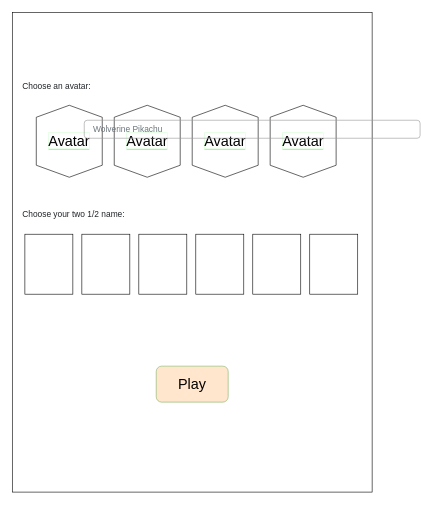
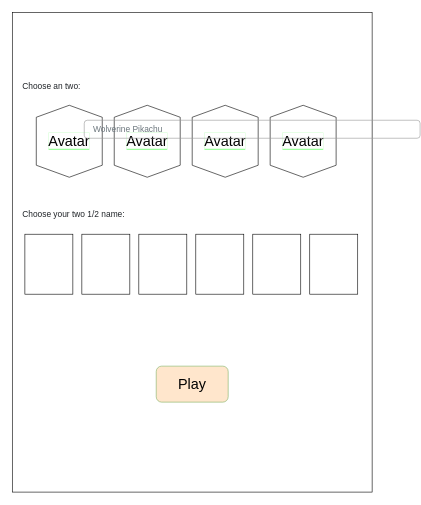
node "Choose an avatar:": label "Choose an avatar:" -> "Choose an two:"
